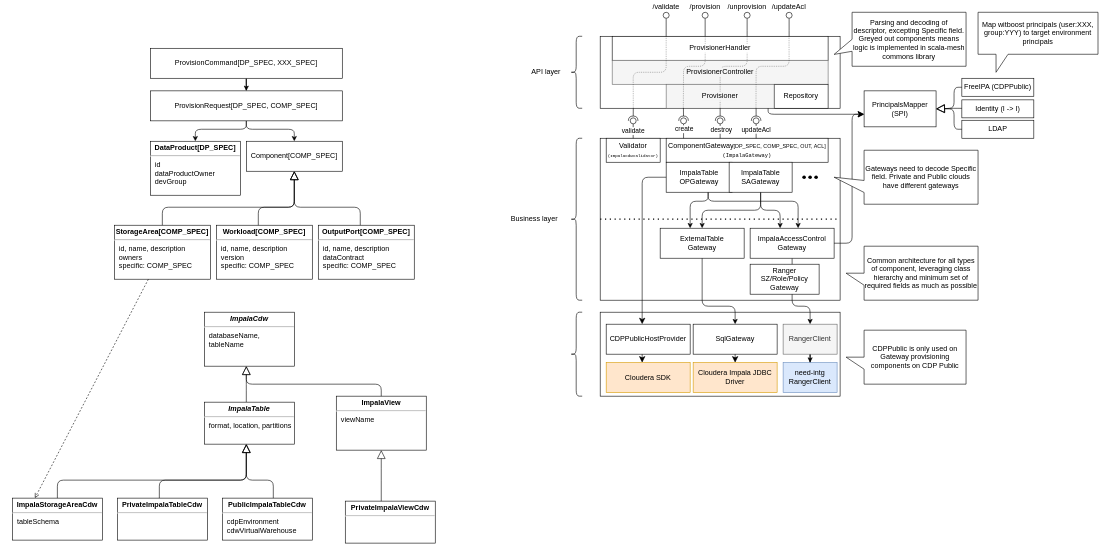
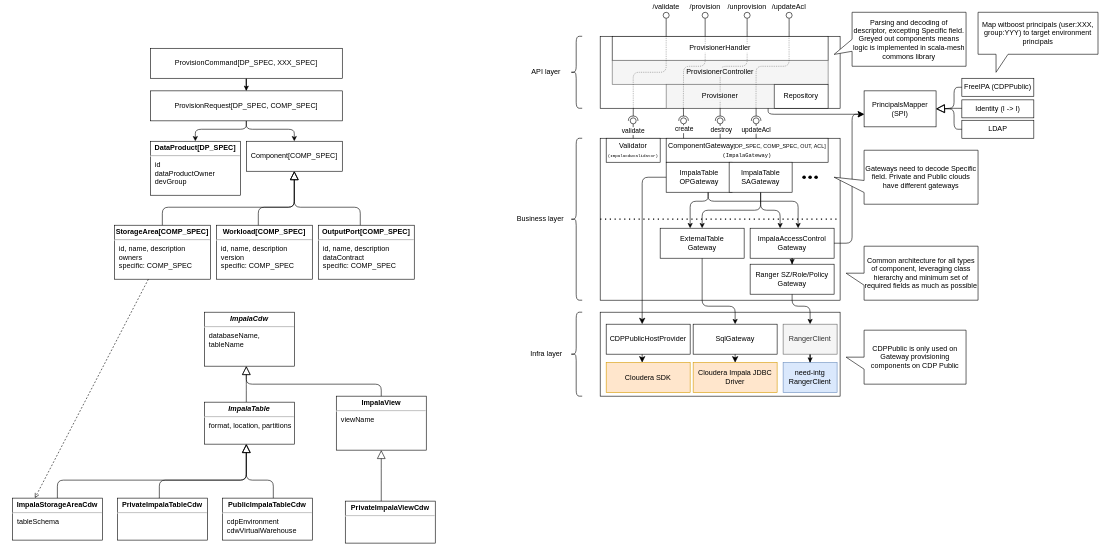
node "Business layer": moved (534, 219) -> (540, 219)
node "Ranger SZ/Role/Policy Gateway": size 69x30 -> 84x30
node "Infra layer": added
